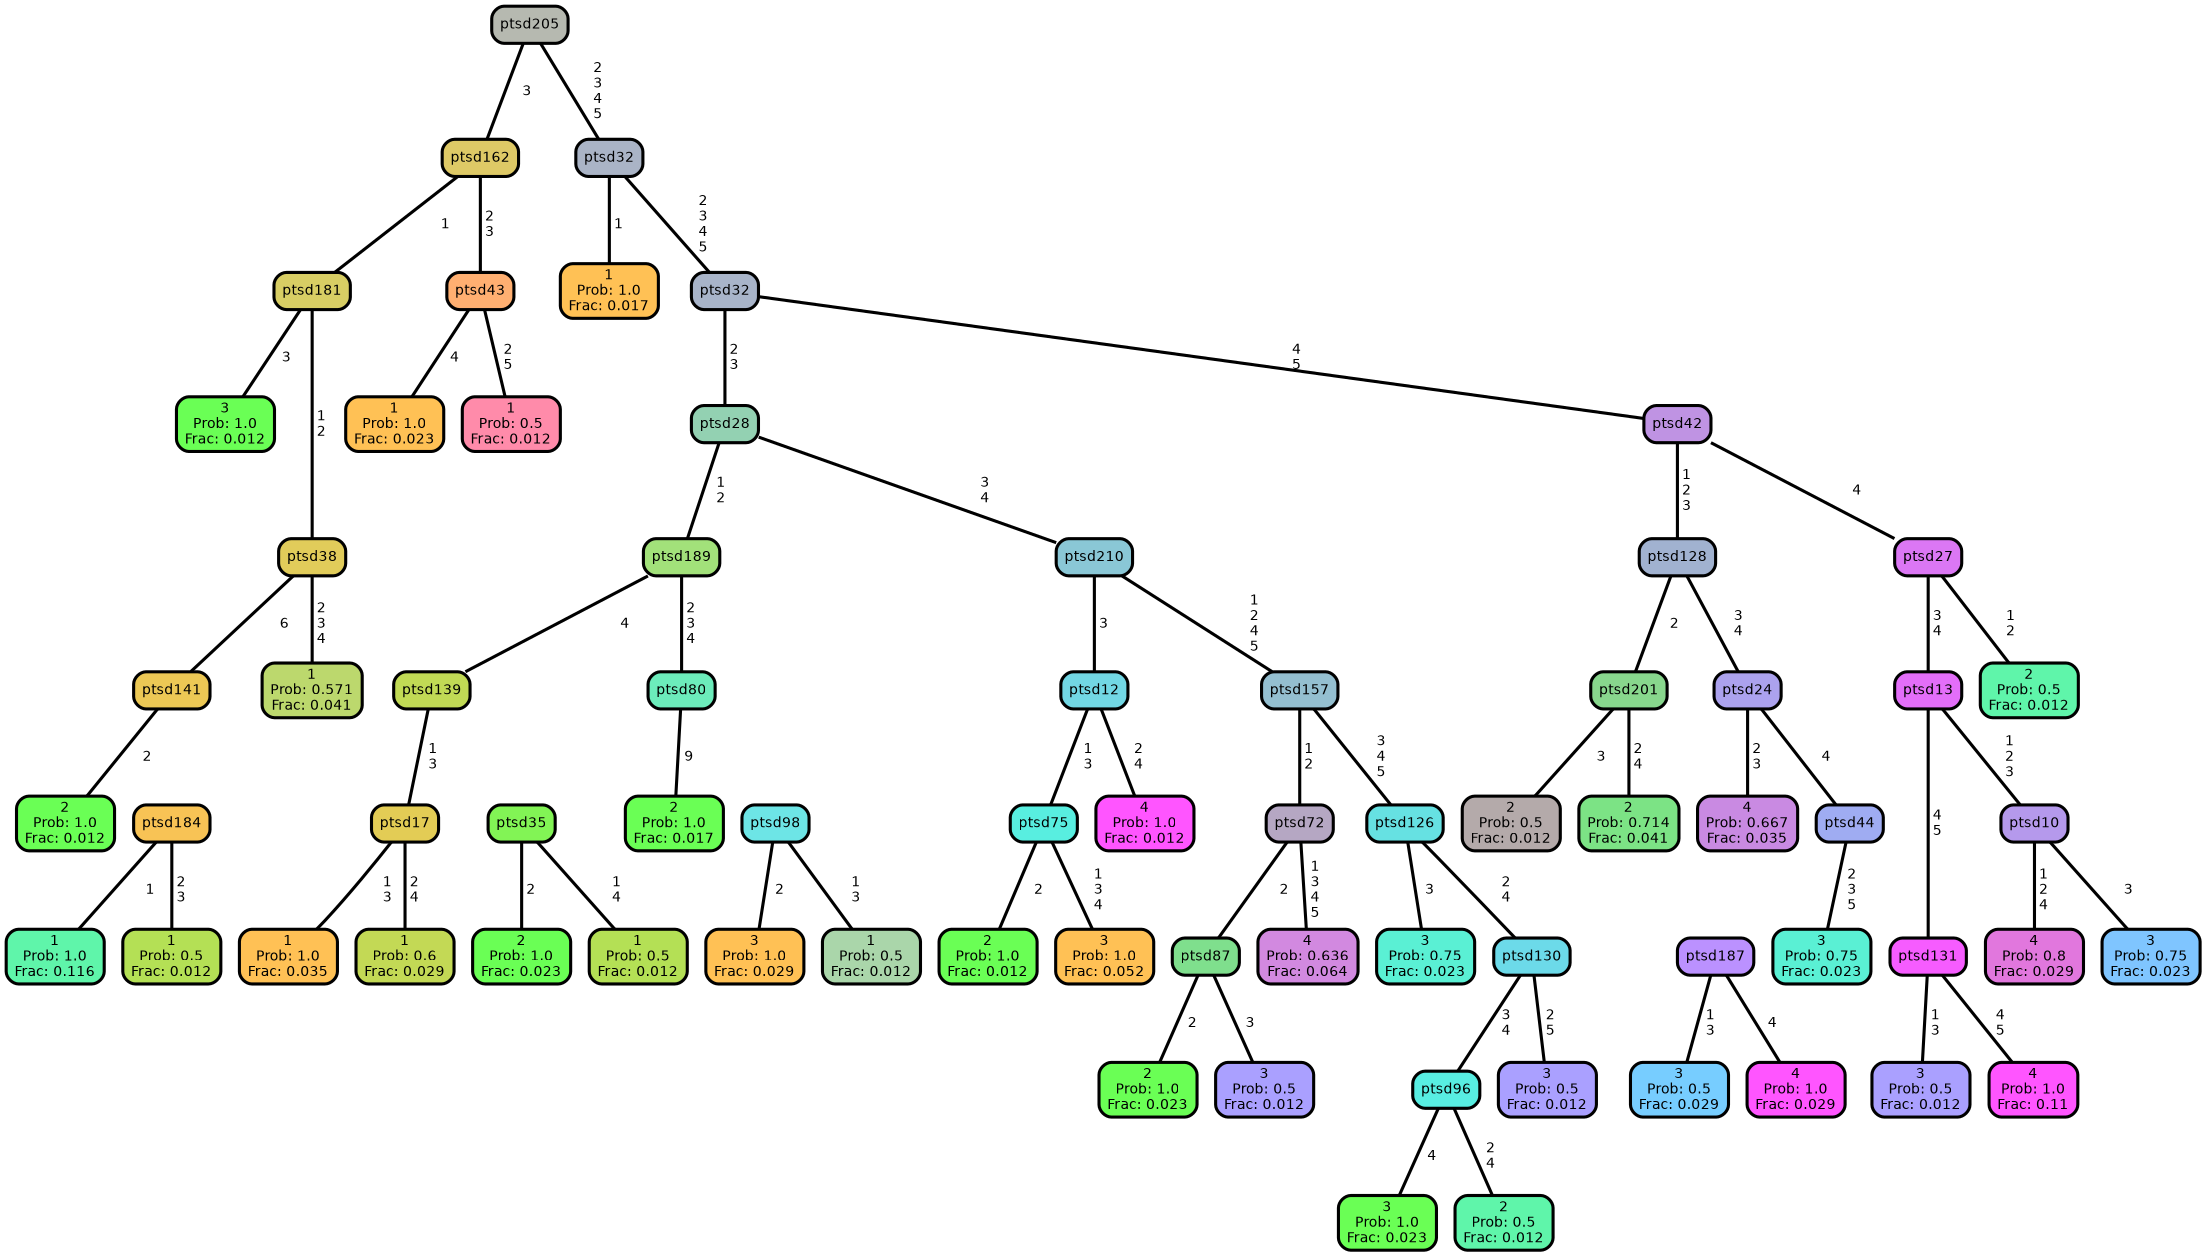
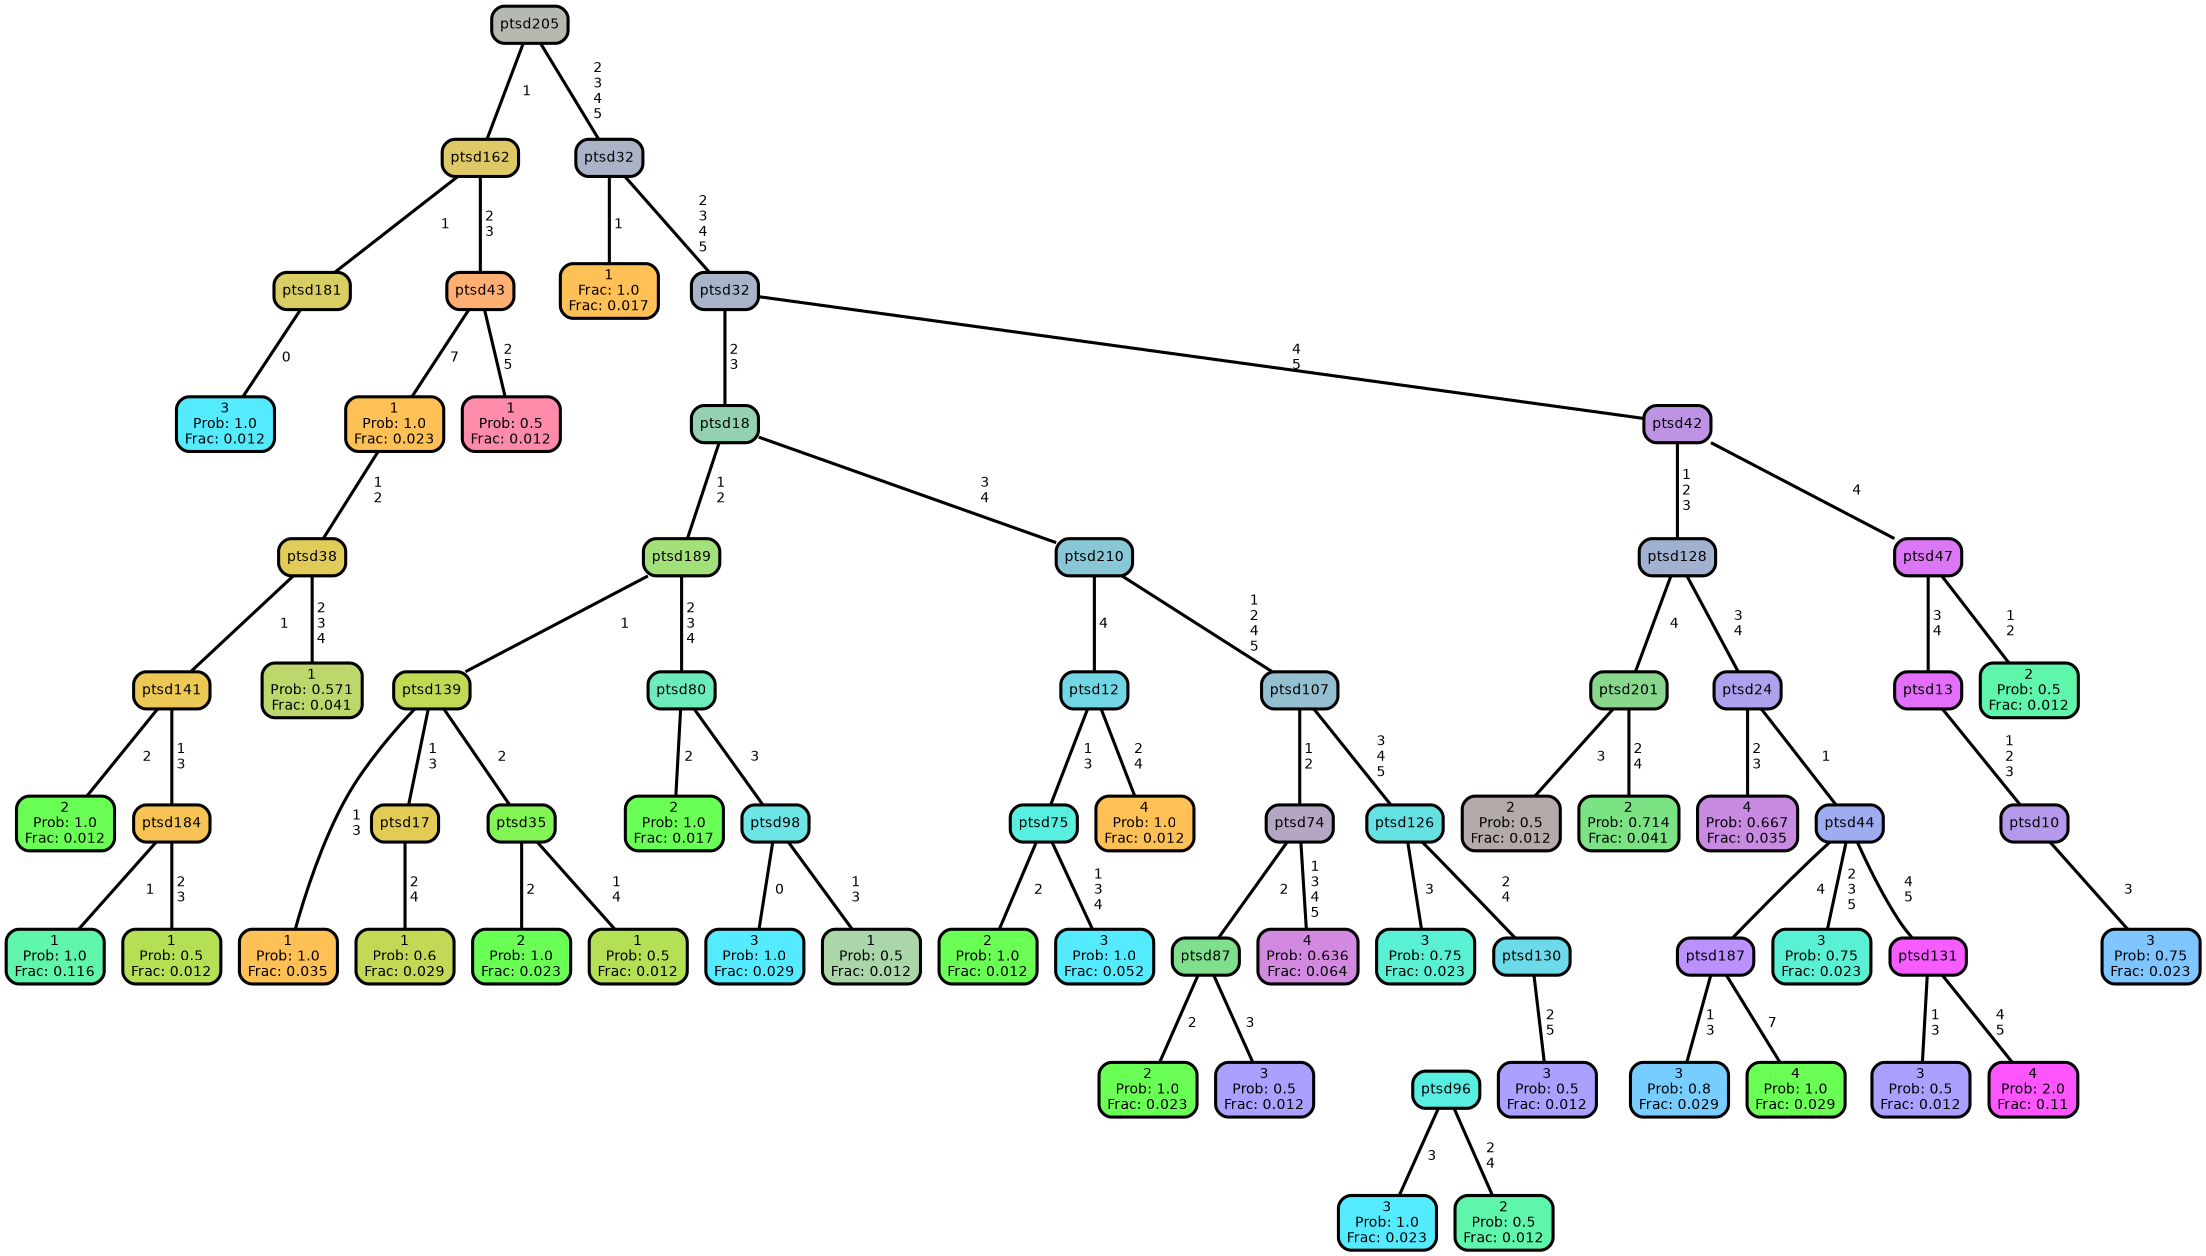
edge "ptsd205" -- "ptsd162": label " 3" -> " 1"
node "1 Prob: 1.0 Frac: 0.017": label "1 Prob: 1.0 Frac: 0.017" -> "1 Frac: 1.0 Frac: 0.017"
edge "ptsd181" -- "3 Prob: 1.0 Frac: 0.012": label " 3" -> " 0"
edge "ptsd43" -- "1 Prob: 1.0 Frac: 0.023": label " 4" -> " 7"
node "3 Prob: 1.0 Frac: 0.012": fillcolor #6aff55 -> #55ebff
edge "ptsd181" -- "ptsd38": now "1 Prob: 1.0 Frac: 0.023" -- "ptsd38"
node "ptsd28": label "ptsd28" -> "ptsd18"
node "ptsd27": label "ptsd27" -> "ptsd47"
edge "ptsd38" -- "ptsd141": label " 6" -> " 1"
edge "ptsd189" -- "ptsd139": label " 4" -> " 1"
edge "ptsd210" -- "ptsd12": label " 3" -> " 4"
edge "ptsd128" -- "ptsd201": label " 2" -> " 4"
node "ptsd157": label "ptsd157" -> "ptsd107"
edge "ptsd141" -- "ptsd184": added, label "1 3"
edge "ptsd139" -- "ptsd35": added, label "2"
edge "ptsd80" -- "2 Prob: 1.0 Frac: 0.017": label " 9" -> " 2"
edge "ptsd80" -- "ptsd98": added, label "3"
edge "ptsd24" -- "ptsd44": label " 4" -> " 1"
node "4 Prob: 1.0 Frac: 0.012": fillcolor #ff55ff -> #ffc155
node "ptsd72": label "ptsd72" -> "ptsd74"
edge "ptsd13" -- "ptsd131": now "ptsd44" -- "ptsd131"
edge "ptsd17" -- "1 Prob: 1.0 Frac: 0.035": now "ptsd139" -- "1 Prob: 1.0 Frac: 0.035"
edge "ptsd44" -- "ptsd187": added, label "4"
edge "ptsd98" -- "3 Prob: 1.0 Frac: 0.029": label " 2" -> " 0"
node "3 Prob: 1.0 Frac: 0.029": fillcolor #ffc155 -> #55ebff
node "3 Prob: 1.0 Frac: 0.052": fillcolor #ffc155 -> #55ebff
node "4 Prob: 0.8 Frac: 0.029": removed
edge "ptsd130" -- "ptsd96": removed, label "3 4"
edge "ptsd187" -- "4 Prob: 1.0 Frac: 0.029": label " 4" -> " 7"
node "3 Prob: 0.5 Frac: 0.029": label "3 Prob: 0.5 Frac: 0.029" -> "3 Prob: 0.8 Frac: 0.029"
node "4 Prob: 1.0 Frac: 0.029": fillcolor #ff55ff -> #6aff55
node "4 Prob: 1.0 Frac: 0.11": label "4 Prob: 1.0 Frac: 0.11" -> "4 Prob: 2.0 Frac: 0.11"
edge "ptsd96" -- "3 Prob: 1.0 Frac: 0.023": label " 4" -> " 3"
node "3 Prob: 1.0 Frac: 0.023": fillcolor #6aff55 -> #55ebff
